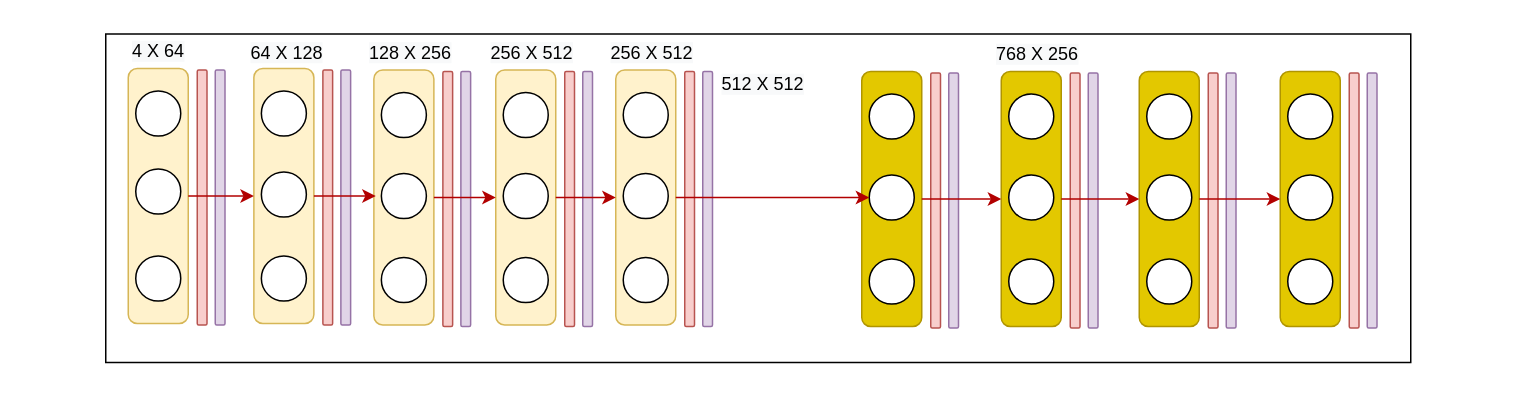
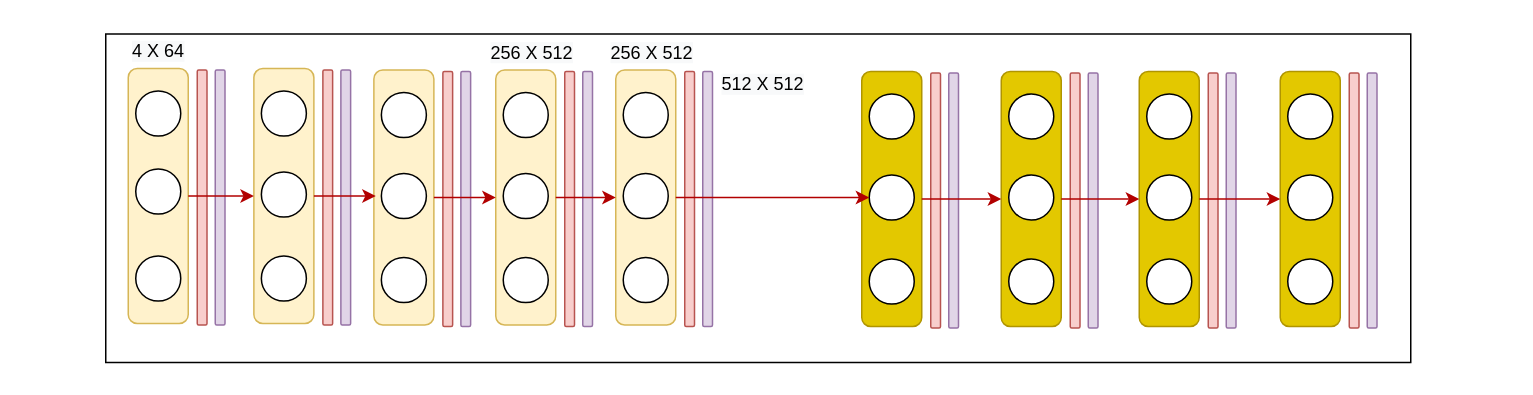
node "64 X 128": removed
node "128 X 256": removed
node "768 X 256": removed
